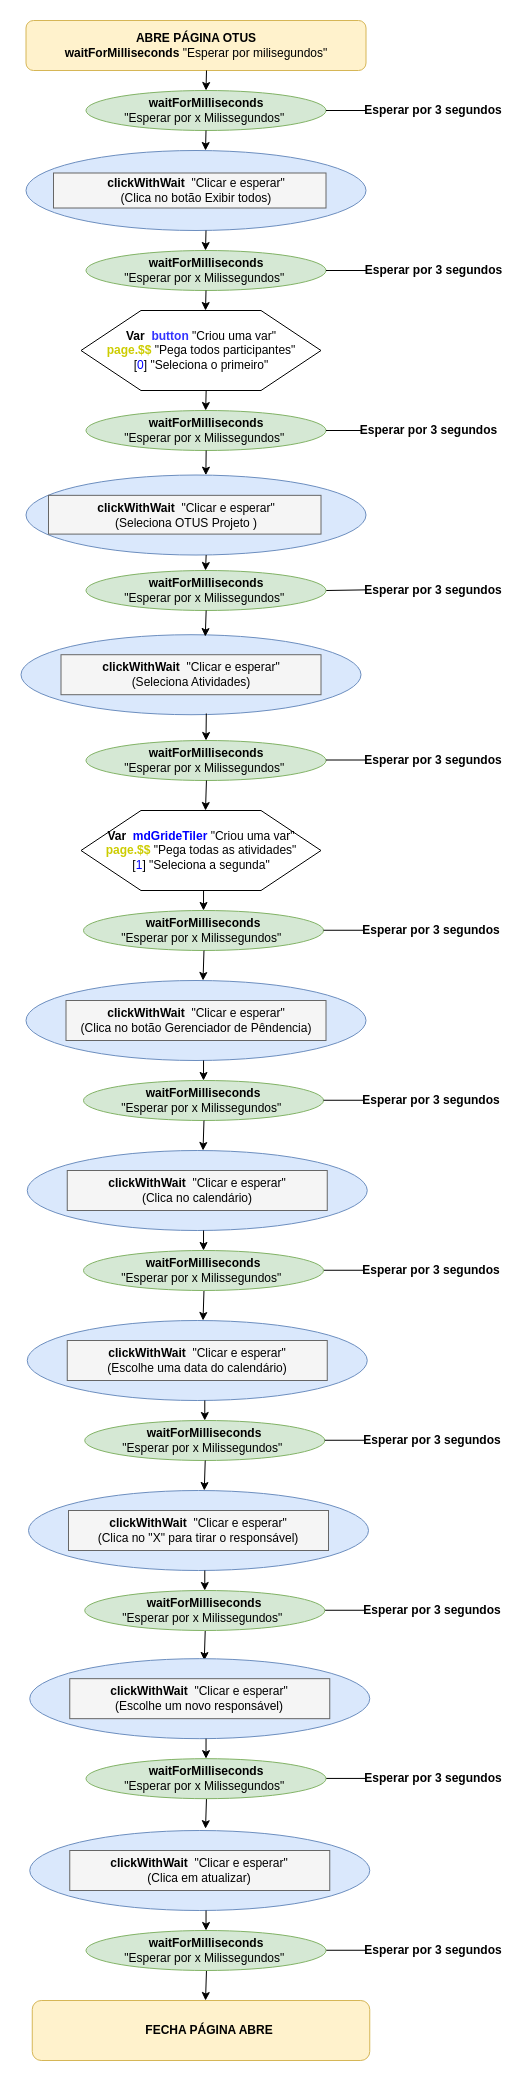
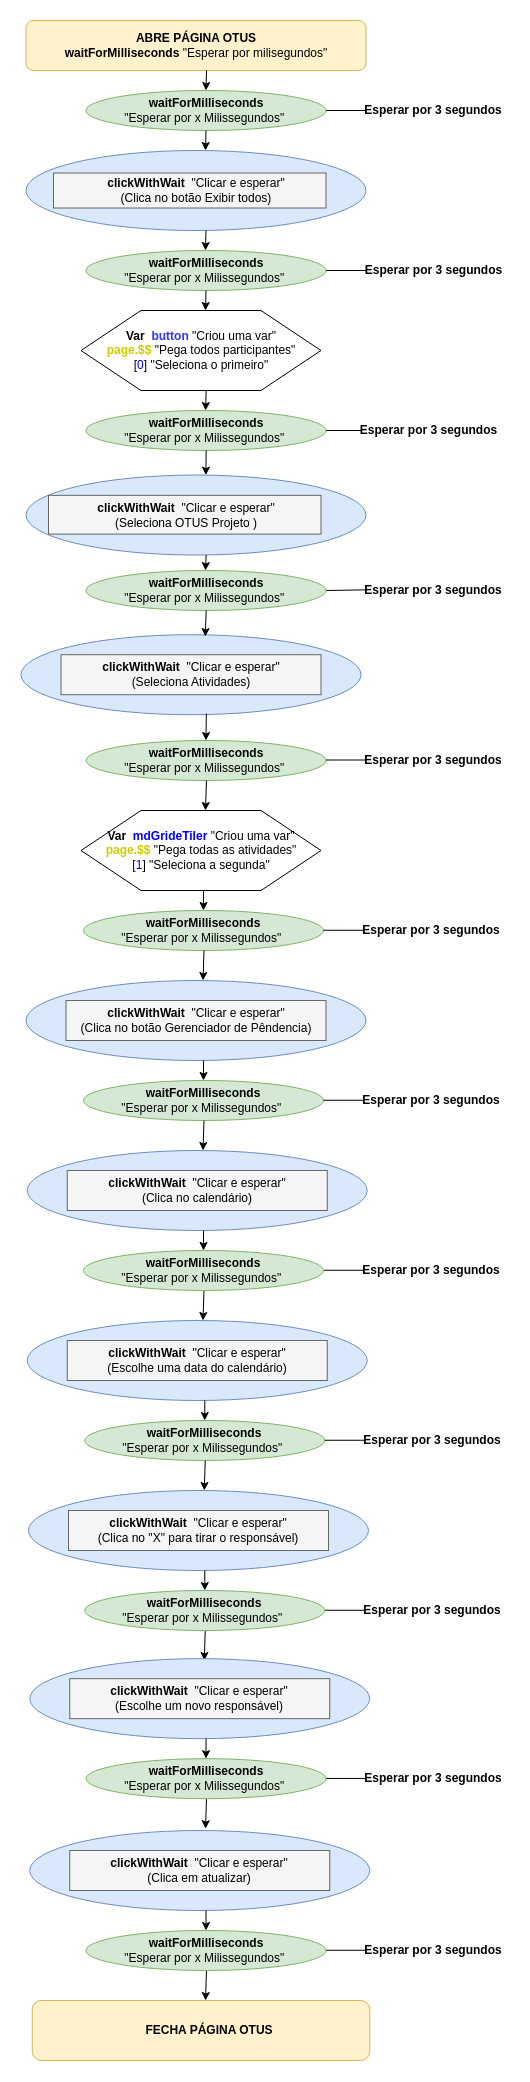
node "FECHA PÁGINA ABRE": label "FECHA PÁGINA ABRE" -> "FECHA PÁGINA OTUS"
